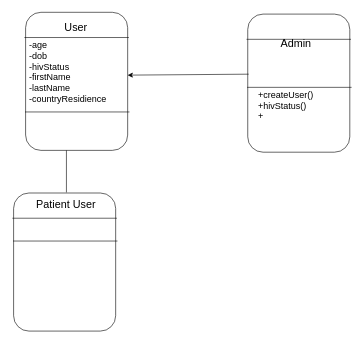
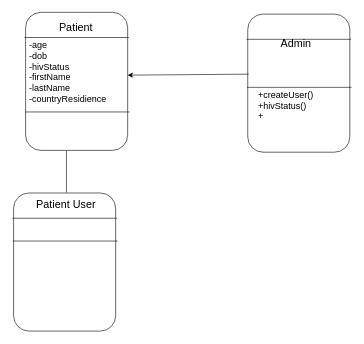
node "User": label "User" -> "Patient"
